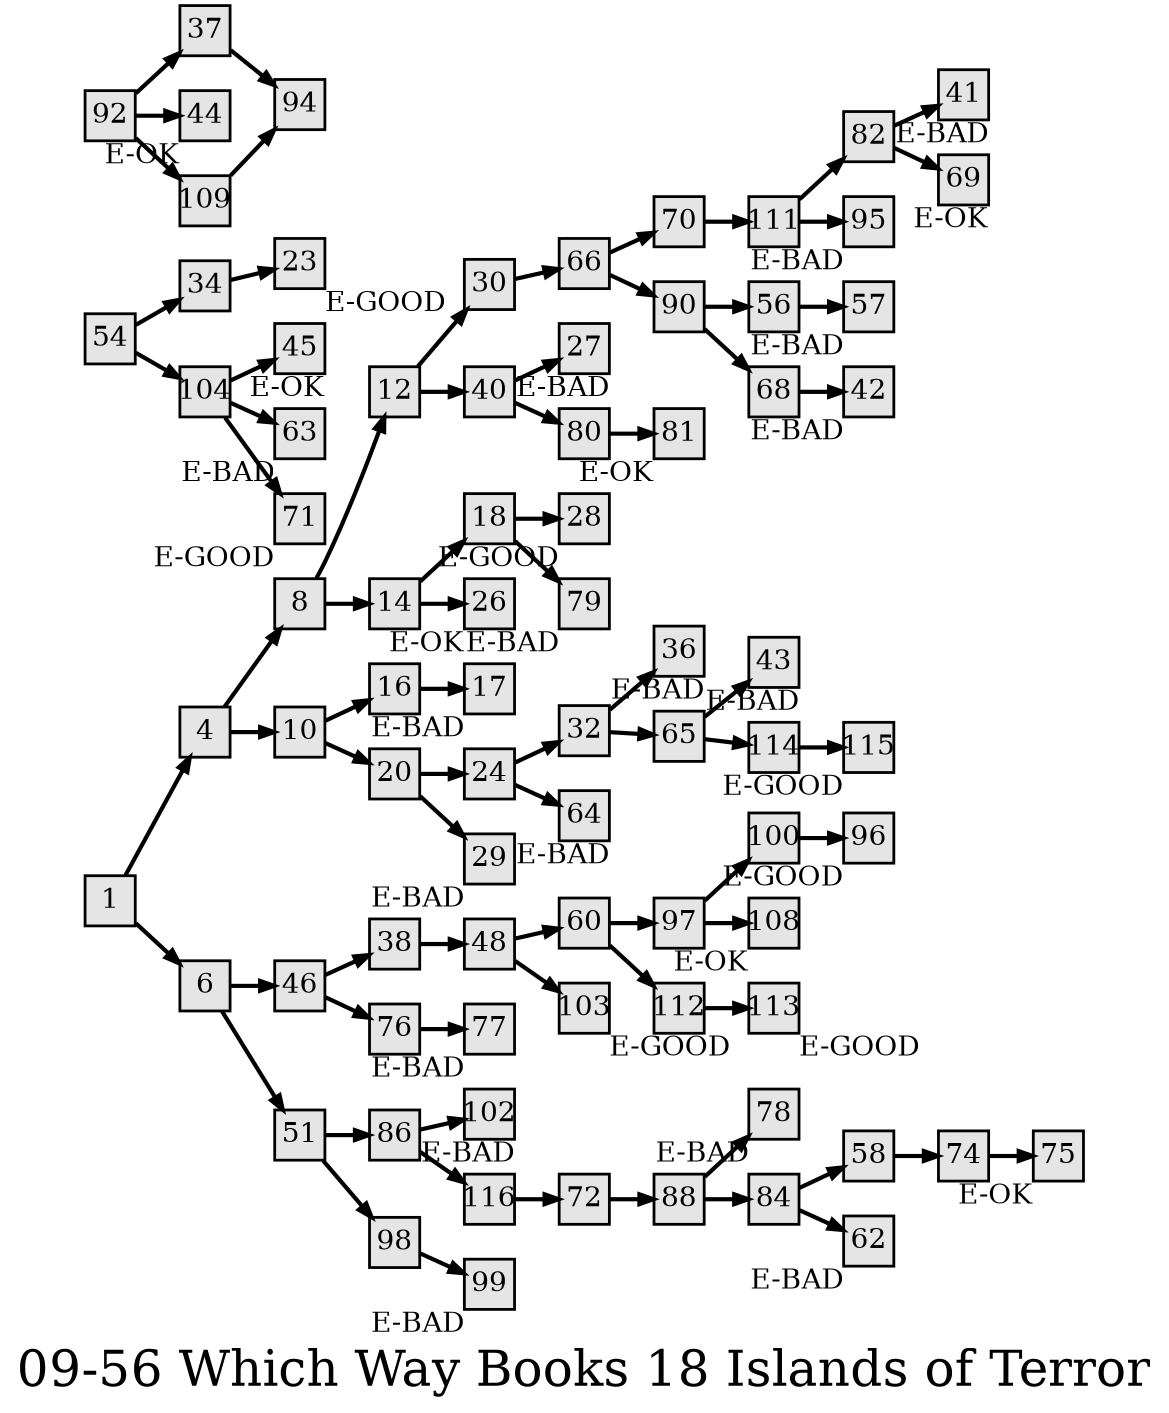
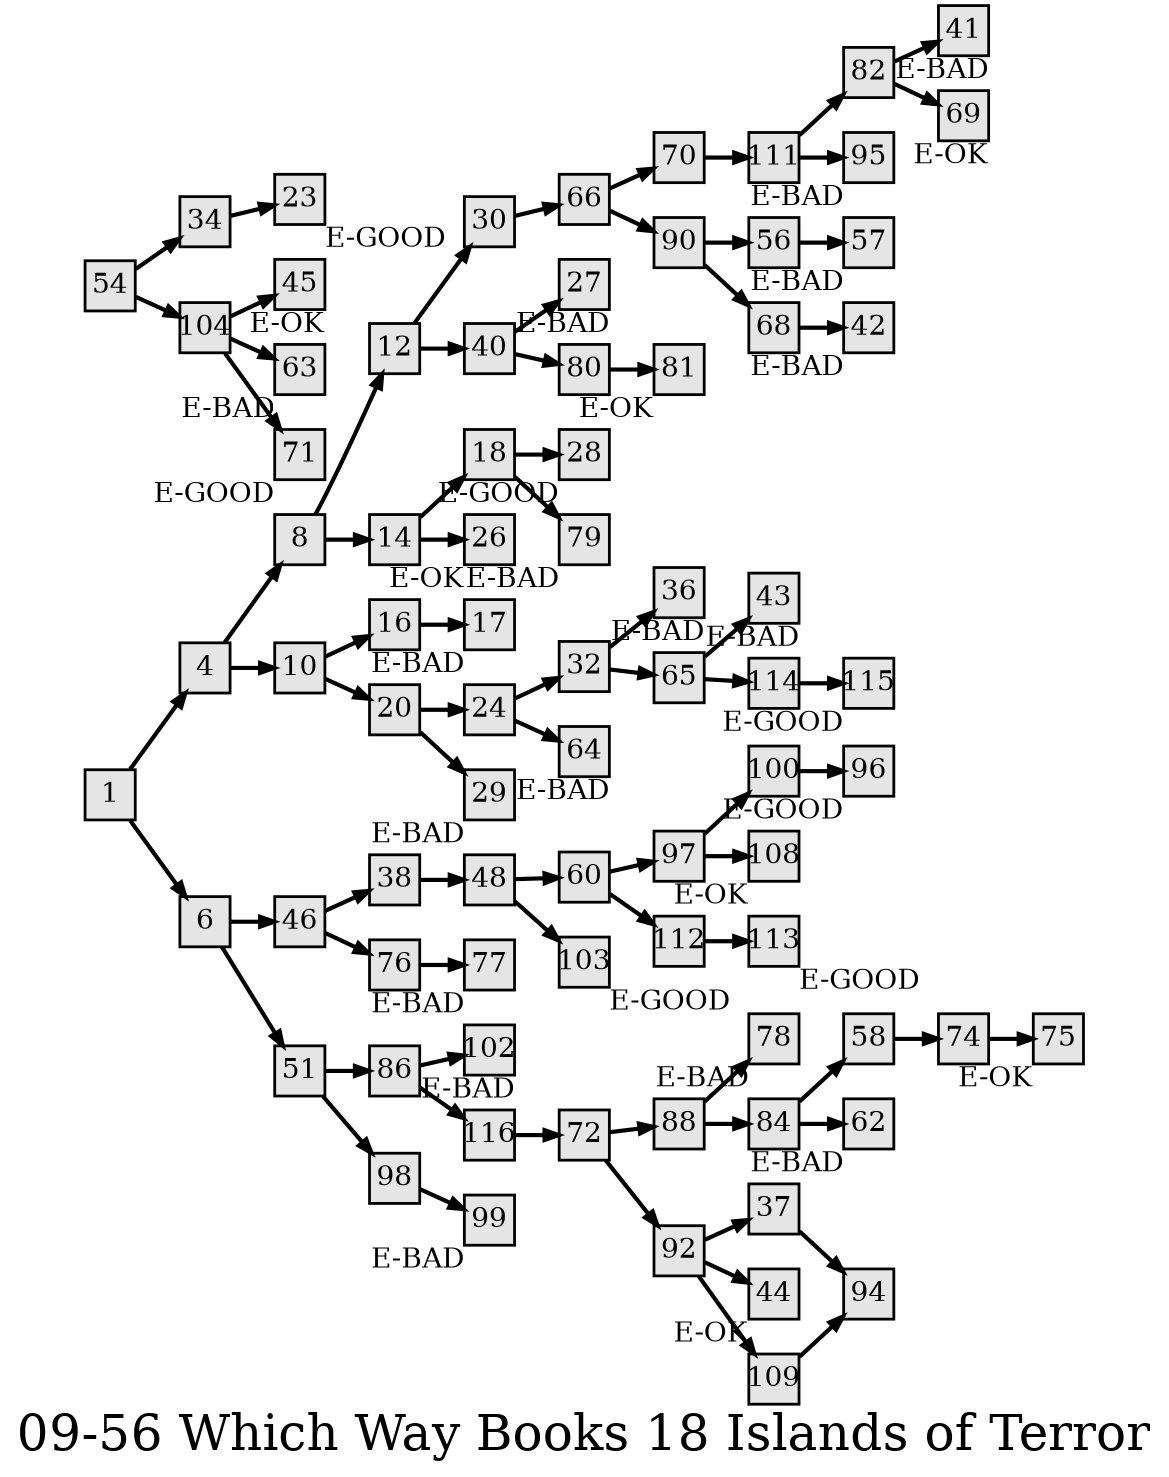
edge "72" -> "92": added
